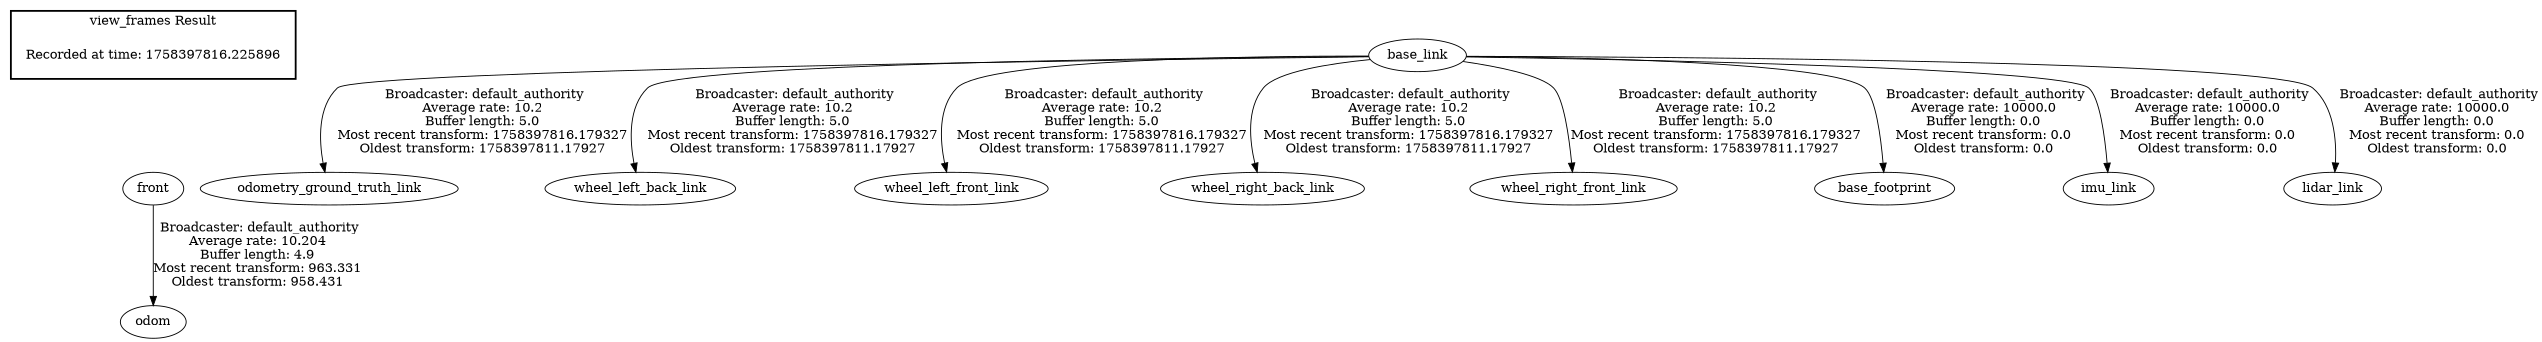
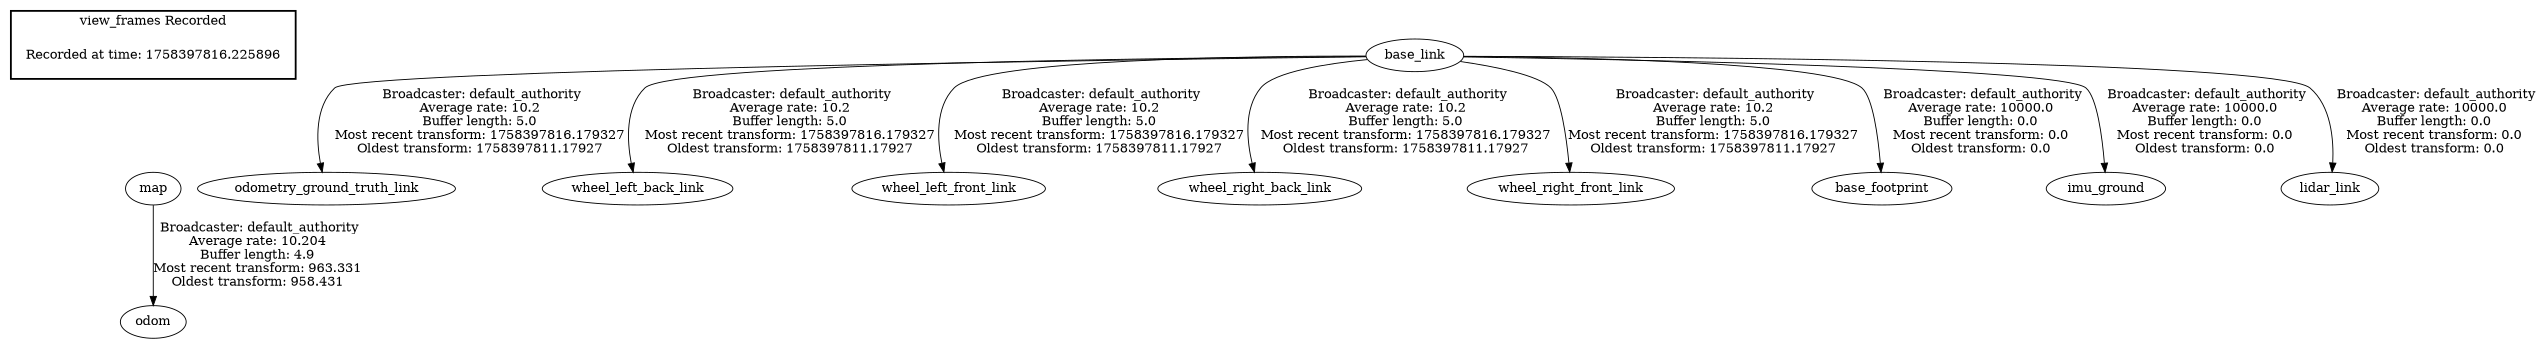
cluster "view_frames Result": label "view_frames Result" -> "view_frames Recorded"
node "front": label "front" -> "map"
node "imu_link": label "imu_link" -> "imu_ground"
